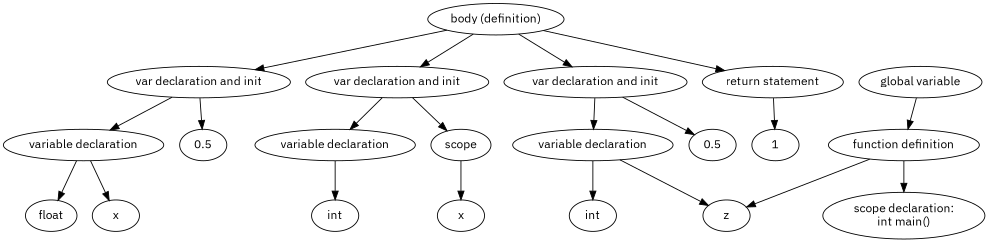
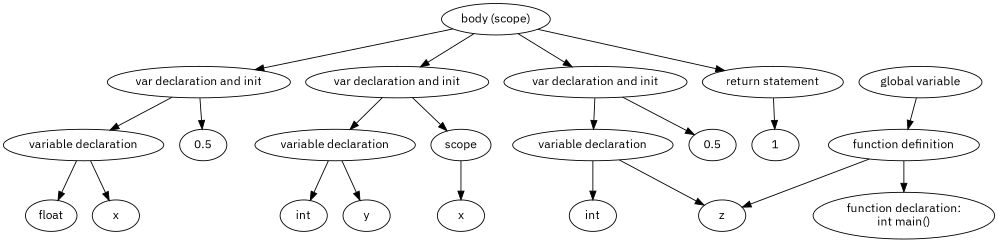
node "body (definition)": label "body (definition)" -> "body (scope)"
node "y": added
node "scope declaration: int main()": label "scope declaration: int main()" -> "function declaration: int main()"
